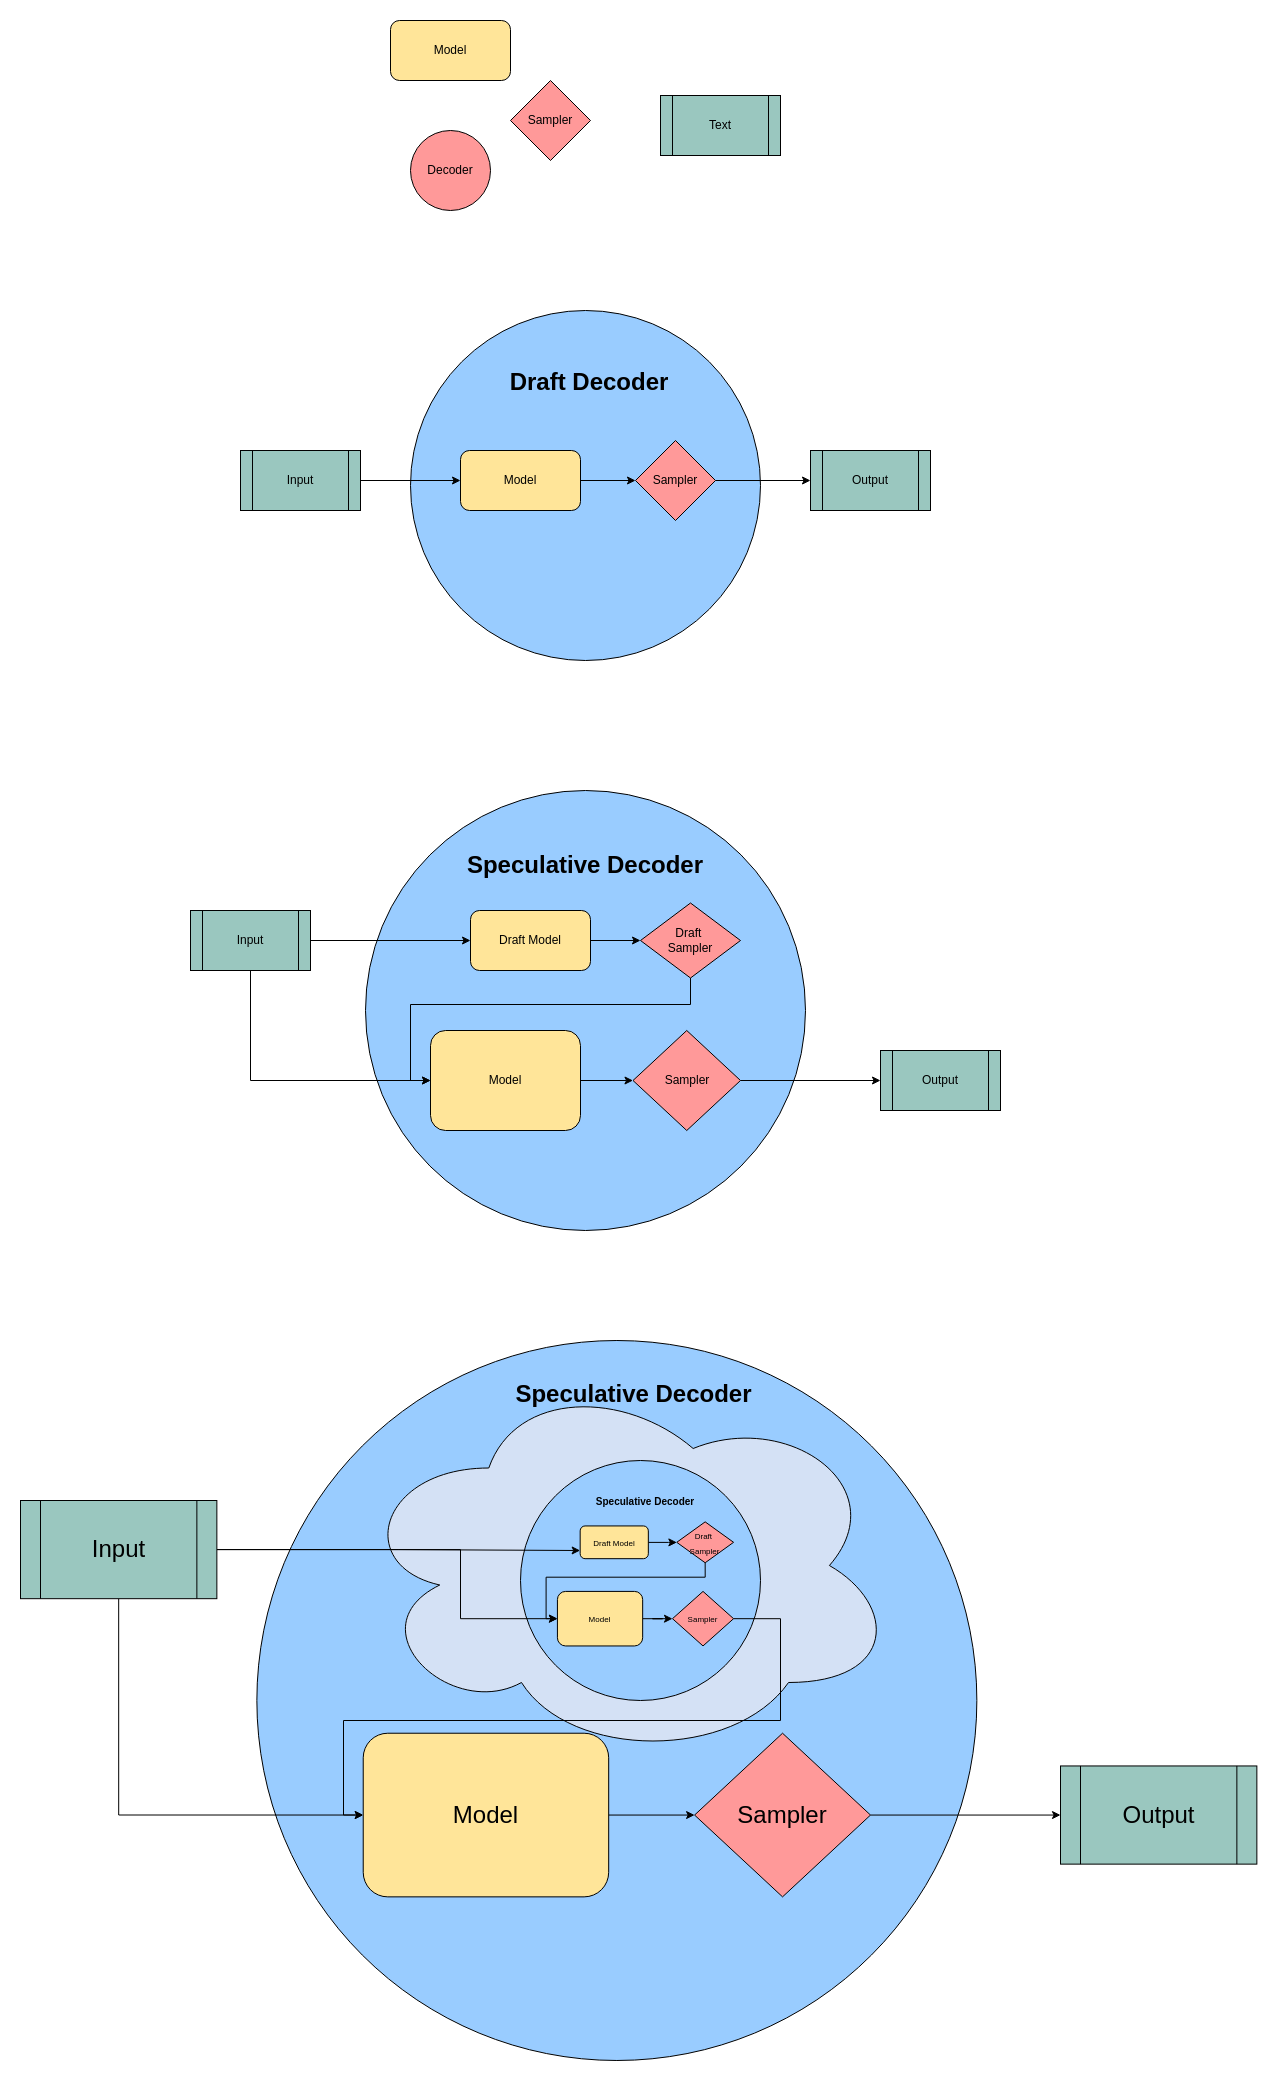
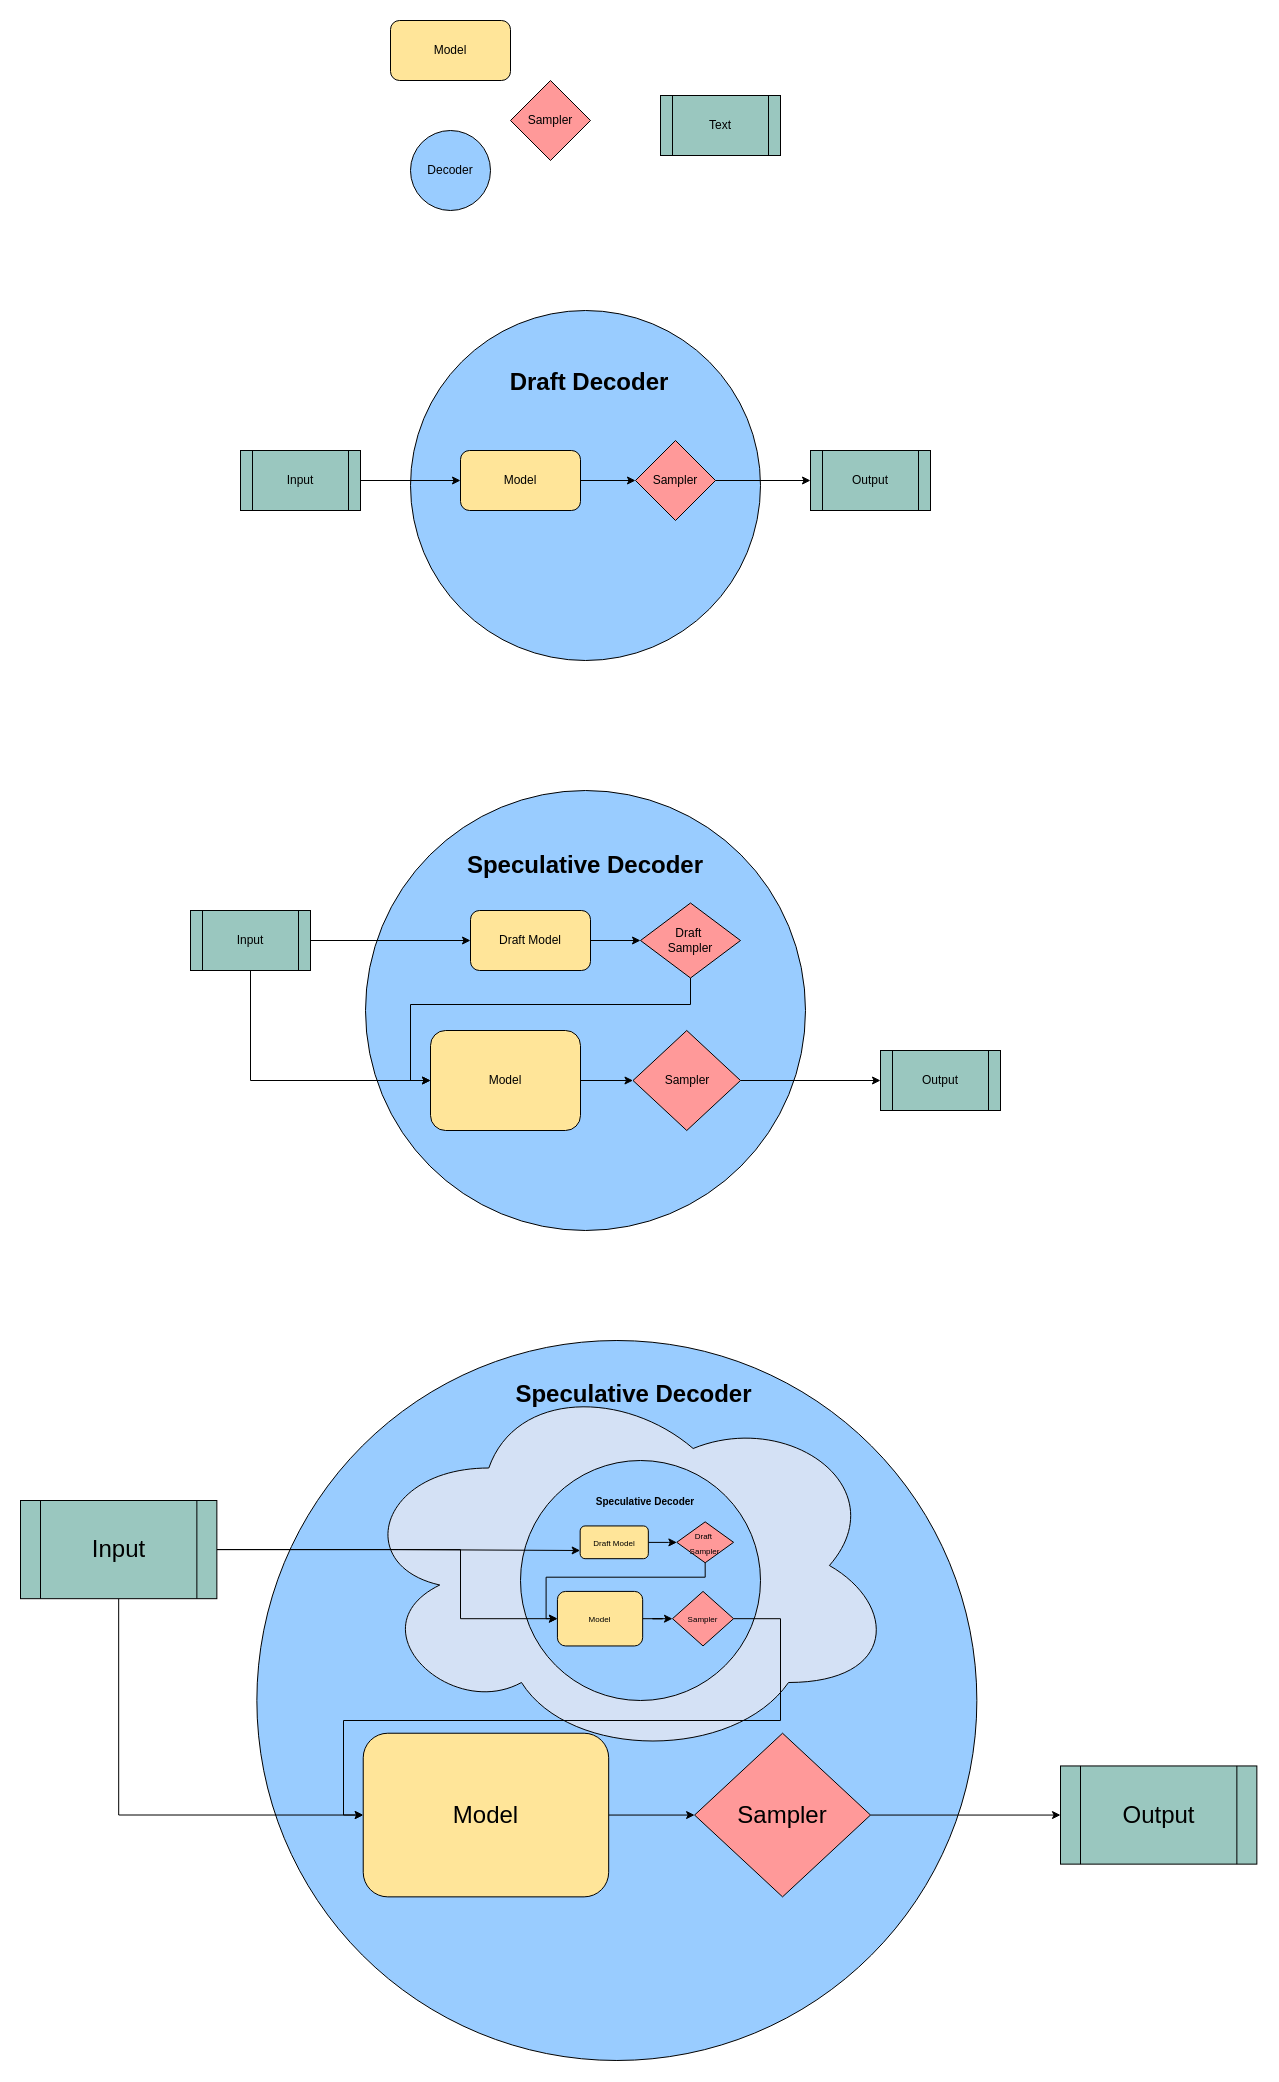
node "Decoder": fillcolor #ff9999 -> #99ccff
